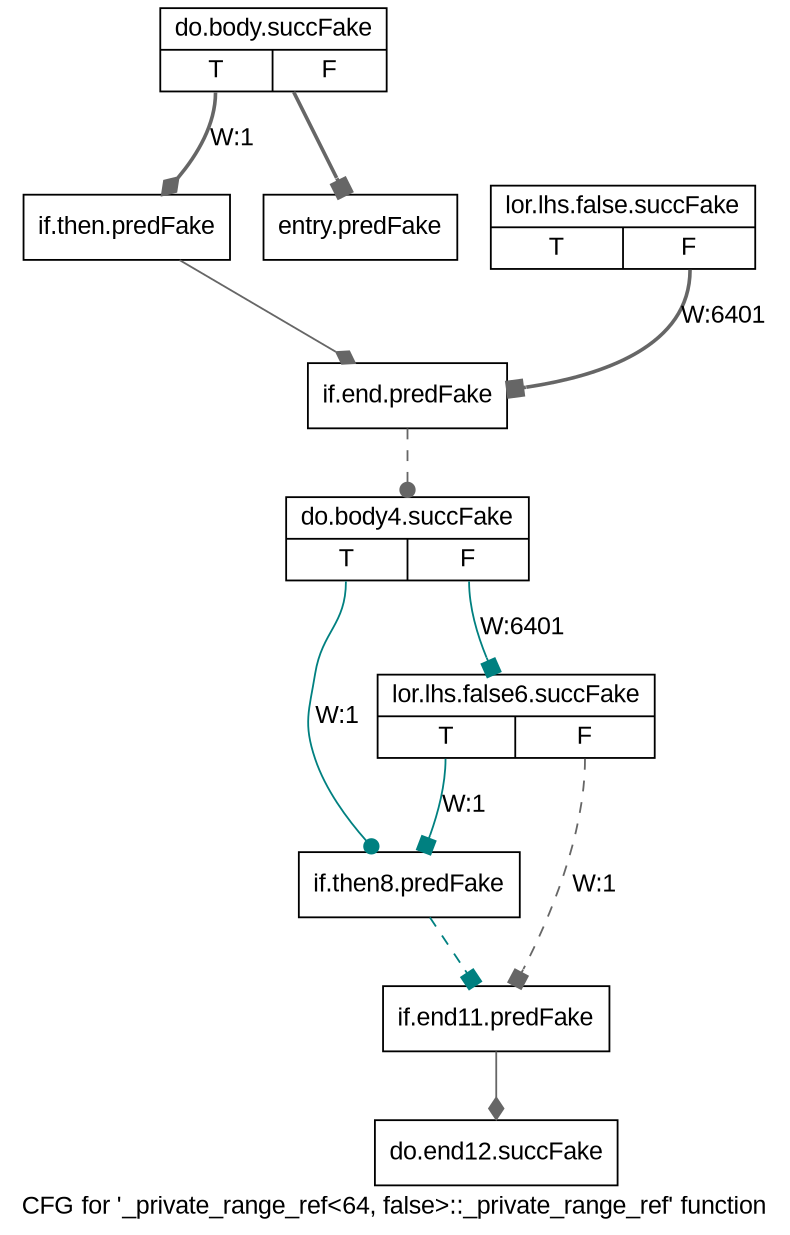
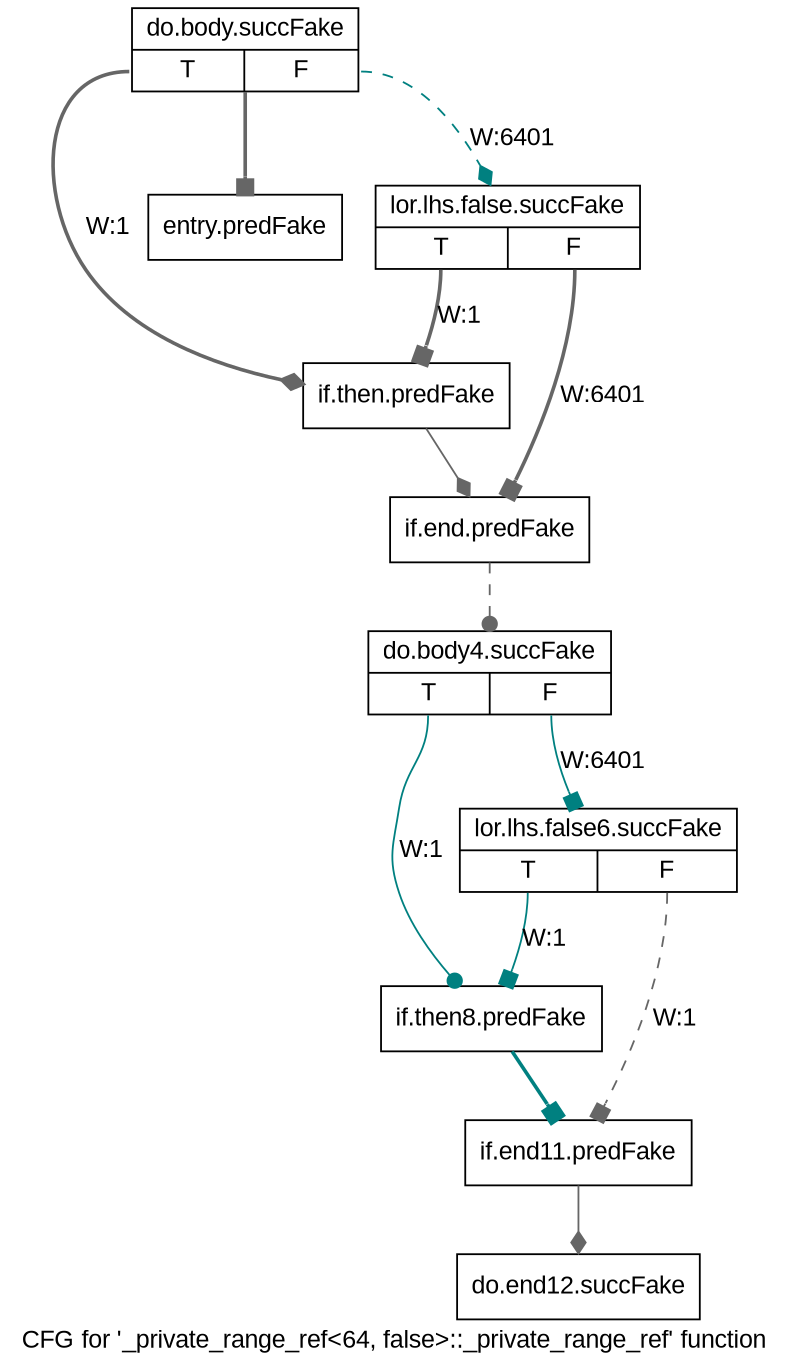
edge "do.body.succFake" -> "lor.lhs.false.succFake": added, label "W:6401"
edge "lor.lhs.false.succFake" -> "if.then.predFake": added, label "W:1"
edge "if.then8.predFake" -> "if.end11.predFake": style dashed -> bold
